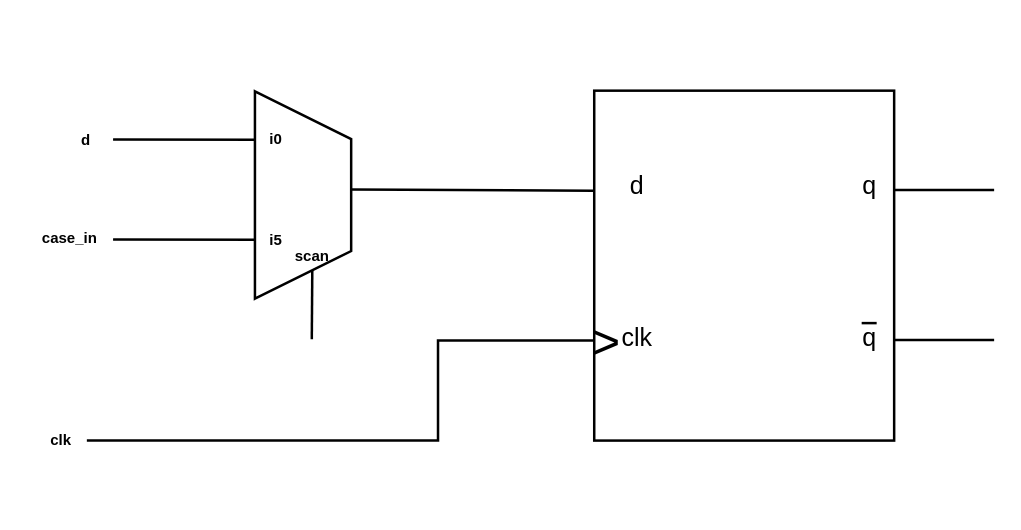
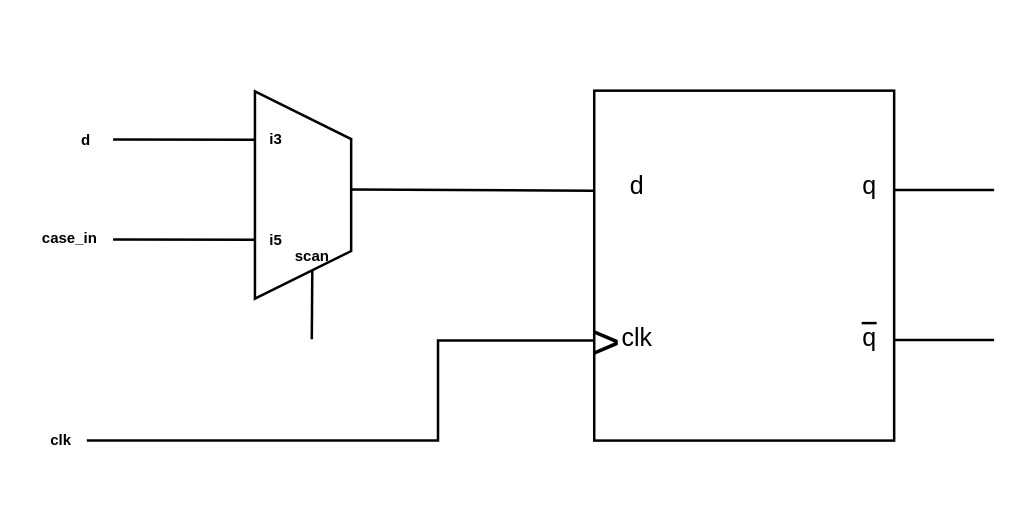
node "i0": label "i0" -> "i3"
